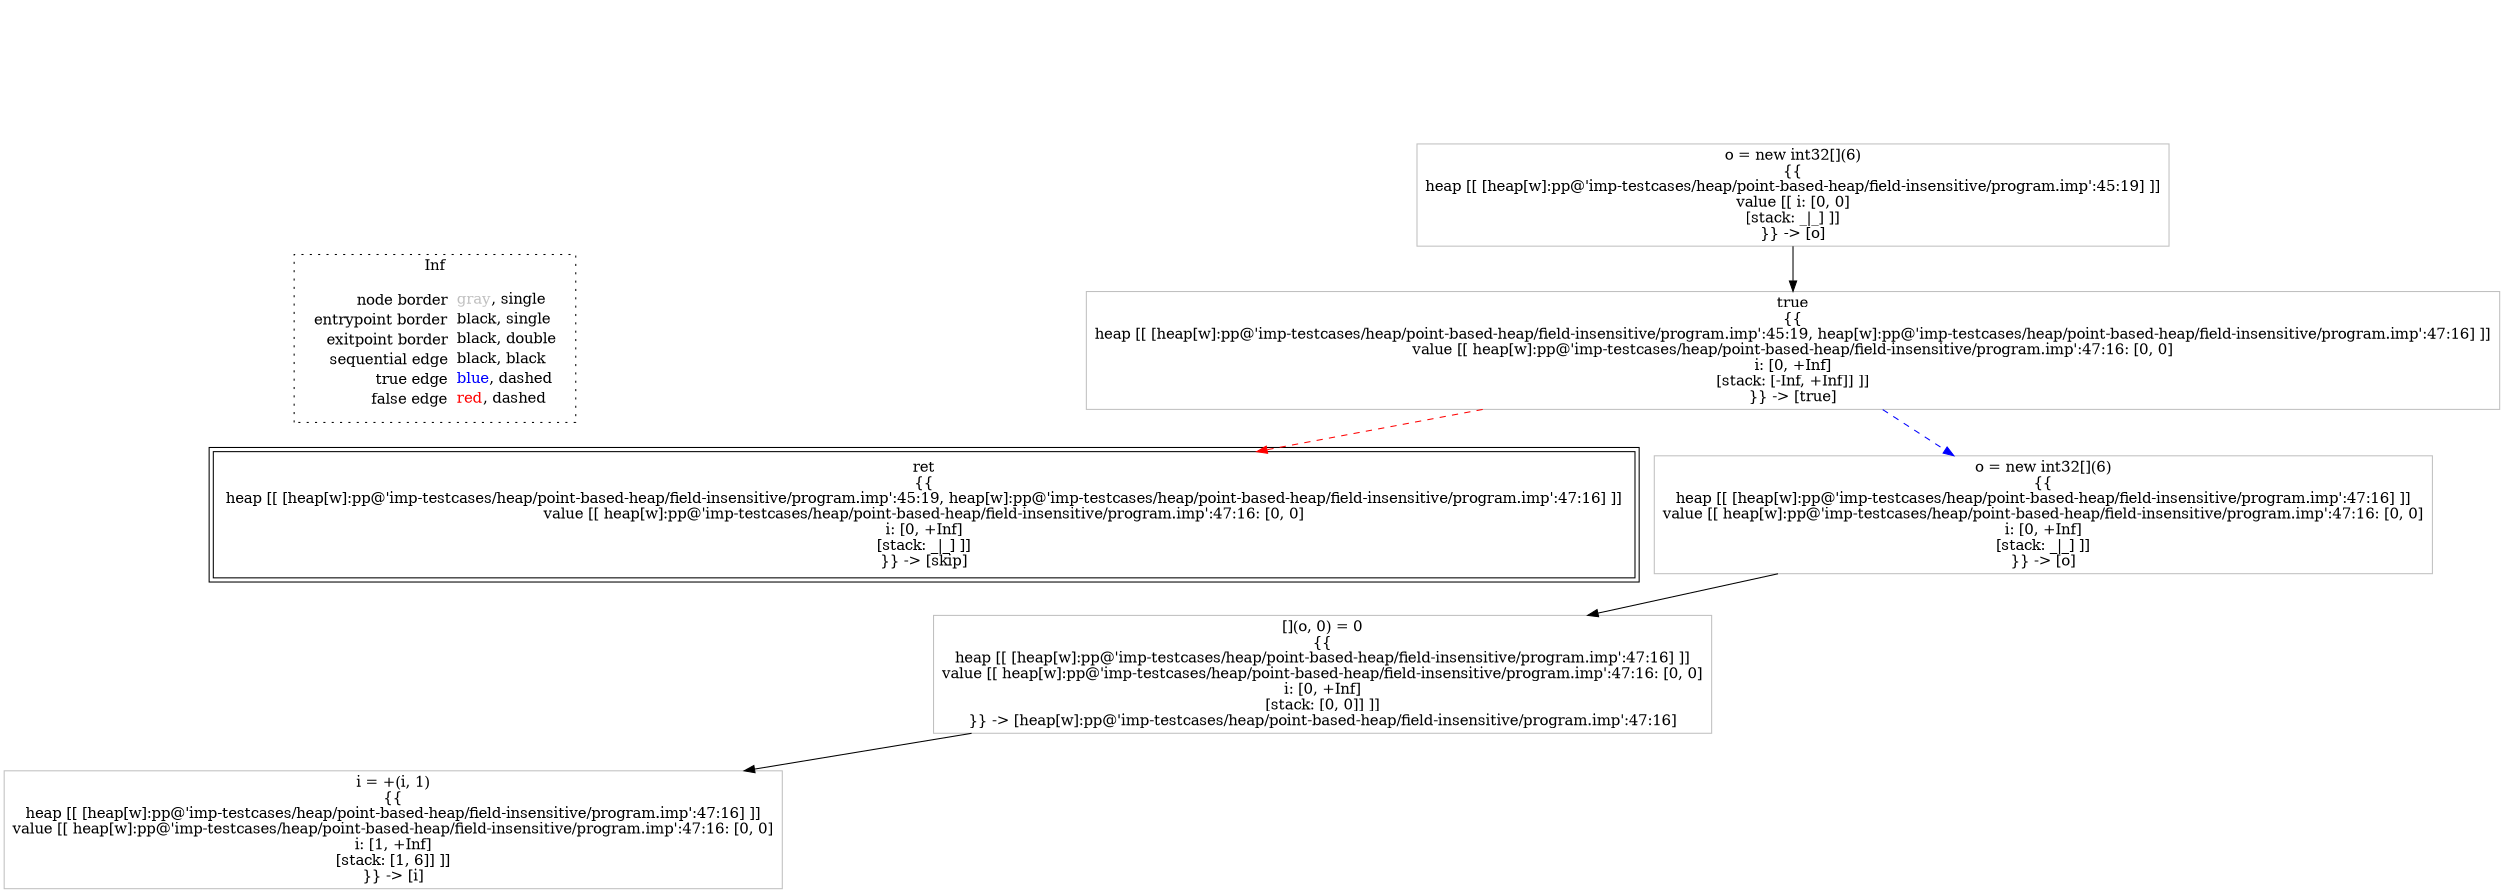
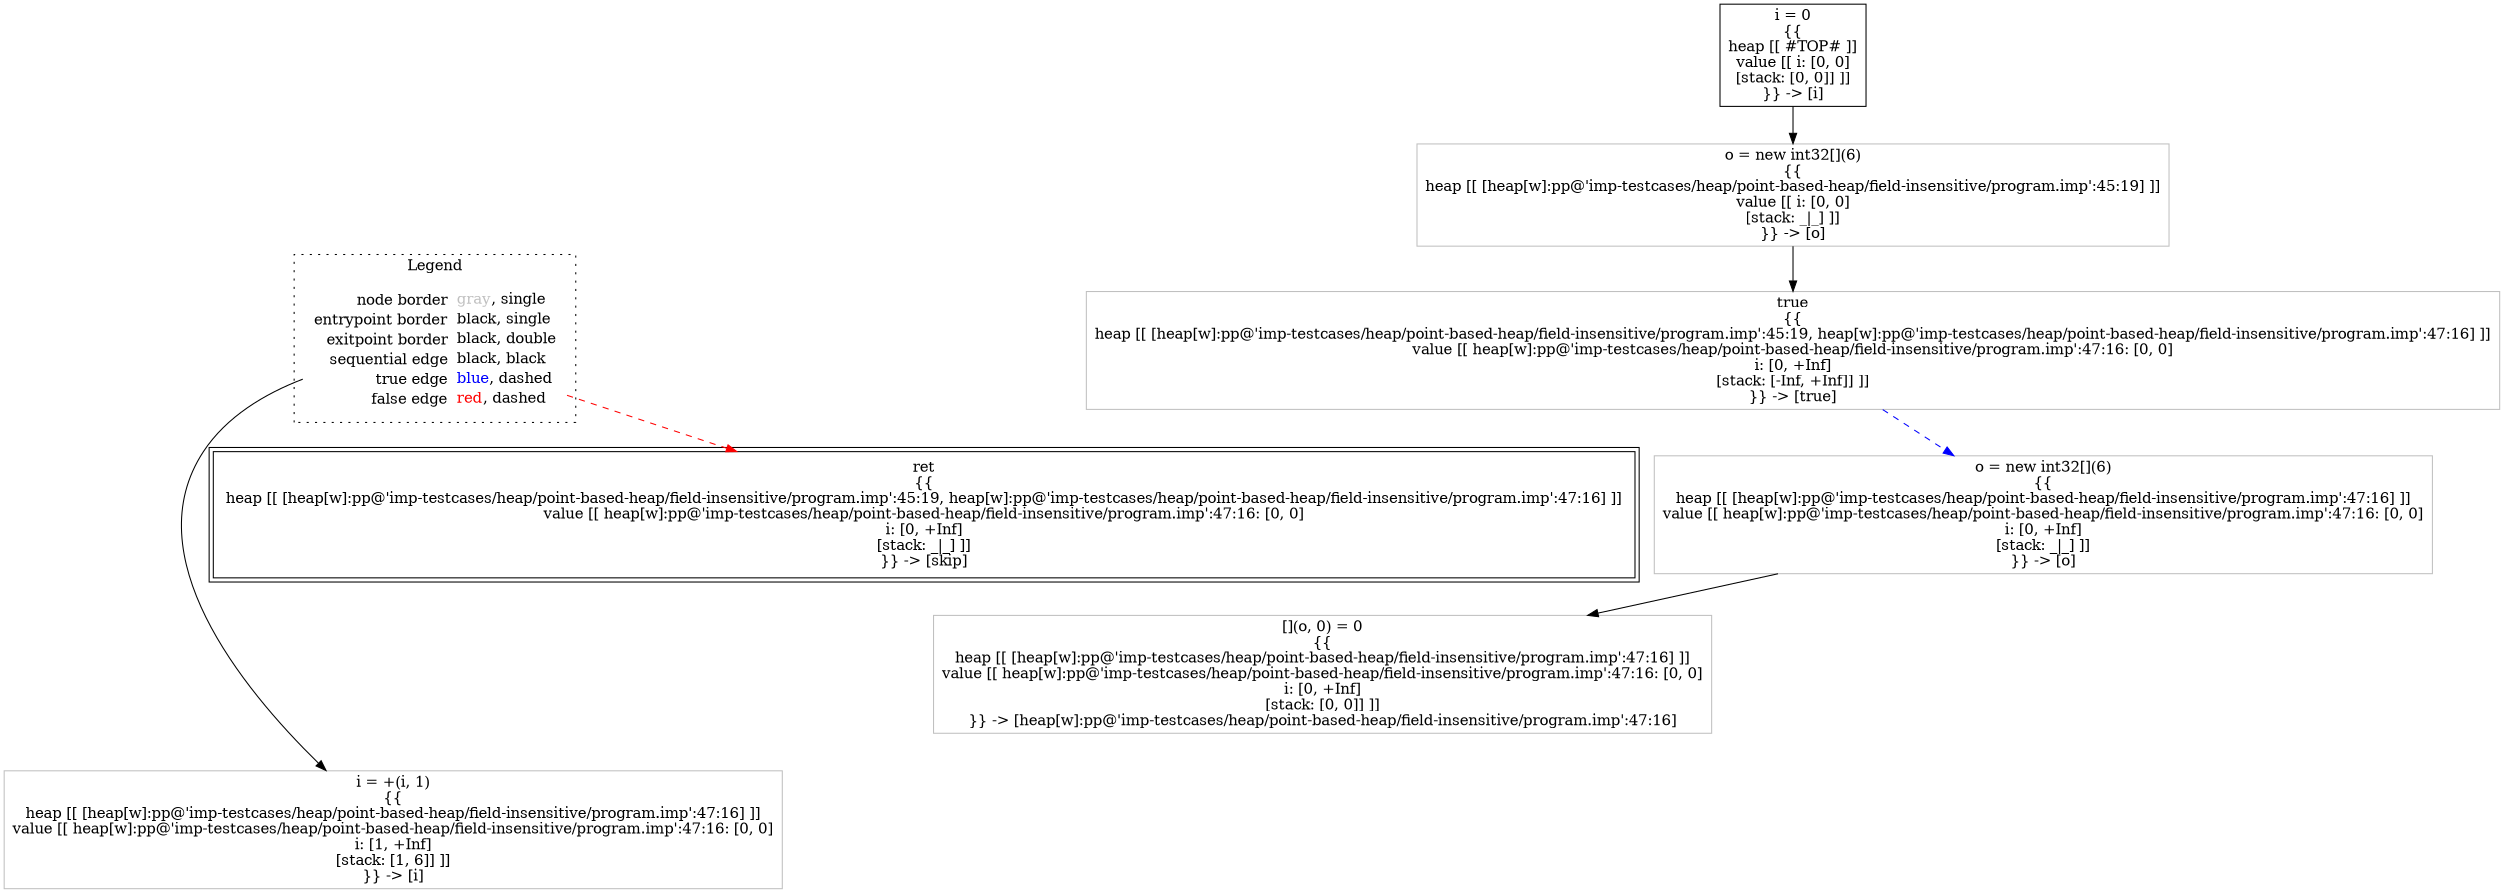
node "i = 0": added
cluster "Inf": label "Inf" -> "Legend"
edge "true" -> "ret": now "node border" -> "ret"
edge "[](o, 0) = 0" -> "i = +(i, 1)": now "node border" -> "i = +(i, 1)"
